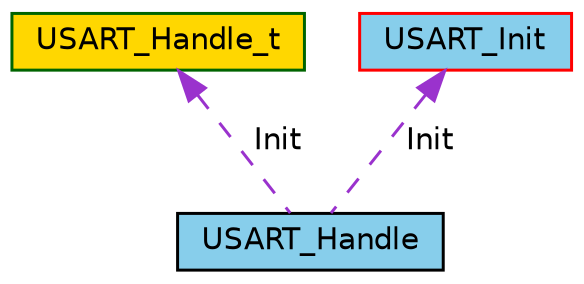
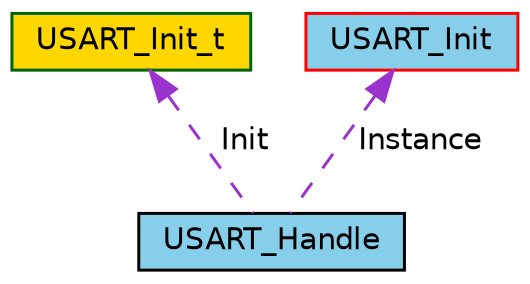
node "USART_Handle_t": label "USART_Handle_t" -> "USART_Init_t"
edge "USART_Handle" -> "USART_Init": label " Init" -> " Instance"
